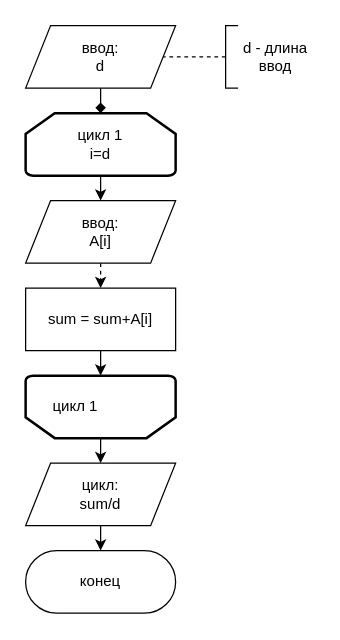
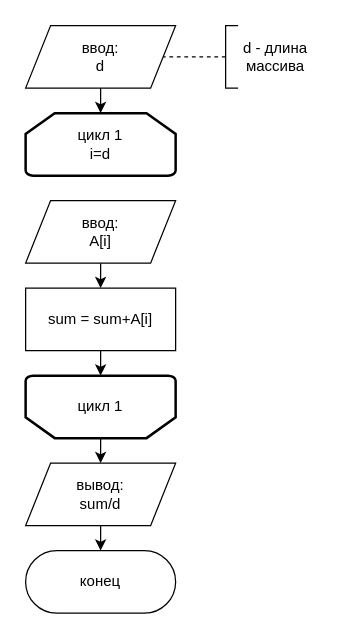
node "d - длина ввод": label "d - длина ввод" -> "d - длина массива"
edge "ввод: d" -> "цикл 1 i=d": arrowhead diamond -> classic
edge "цикл 1 i=d" -> "ввод: A[i]": removed
edge "ввод: A[i]" -> "sum = sum+A[i]": style dashed -> solid
node "цикл 1": moved (76, 407) -> (101, 407)
node "цикл: sum/d": label "цикл: sum/d" -> "вывод: sum/d"
